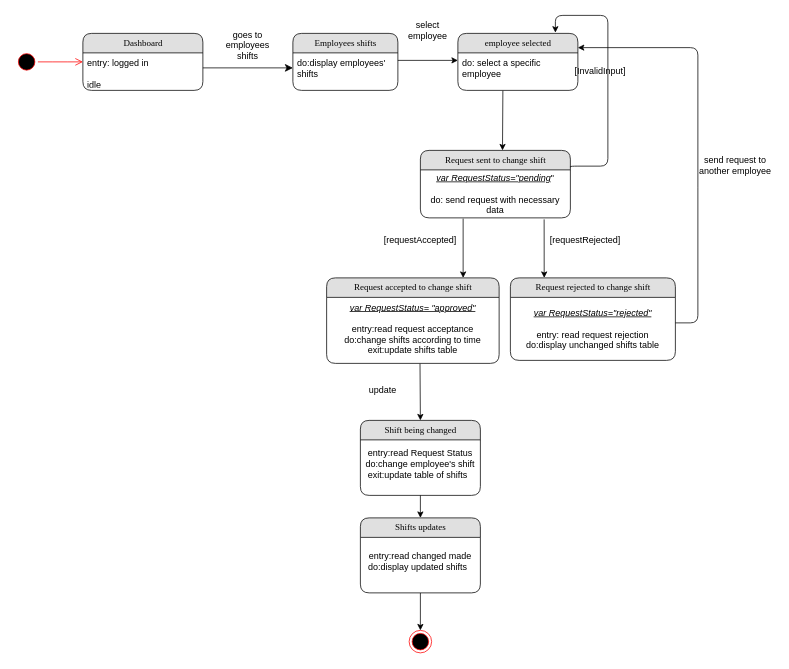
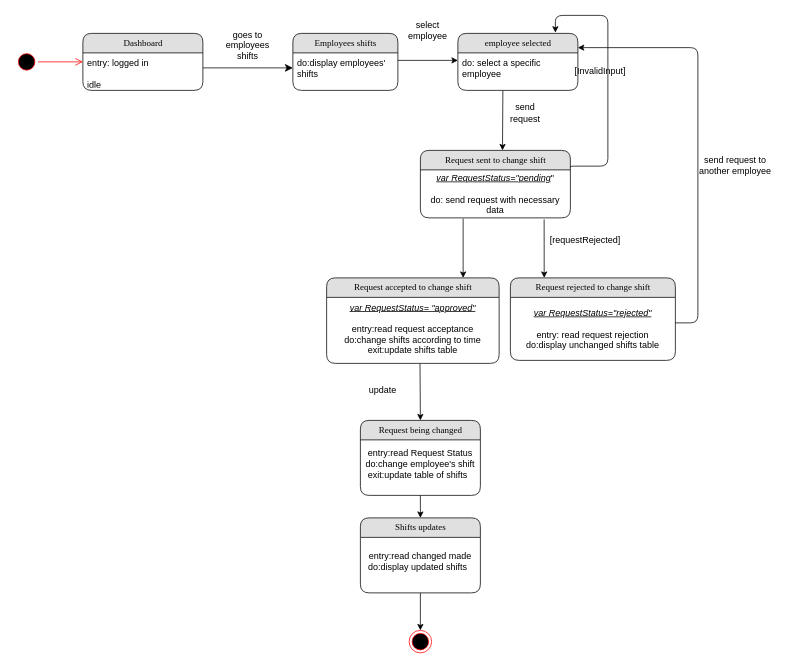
node "send request": added
node "[requestAccepted]": removed
node "Shift being changed": label "Shift being changed" -> "Request being changed"
